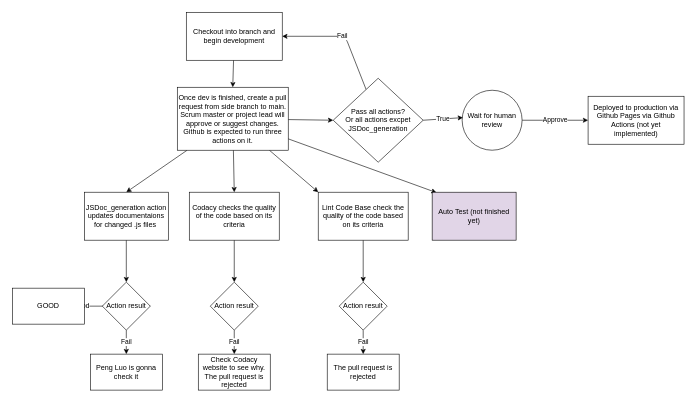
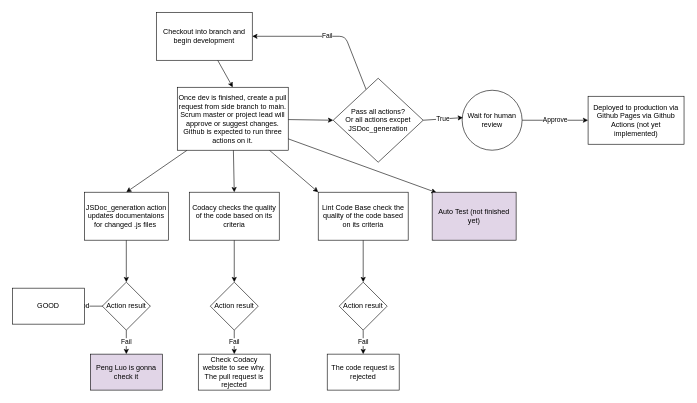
node "Checkout into branch and begin development": moved (234, 36) -> (204, 36)
node "Peng Luo is gonna check it": fillcolor #ffffff -> #e1d5e7
node "The pull request is rejected": label "The pull request is rejected" -> "The code request is rejected"
